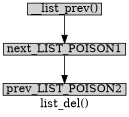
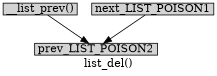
edge "__list_prev()" -> "next_LIST_POISON1": now "__list_prev()" -> "prev_LIST_POISON2"
